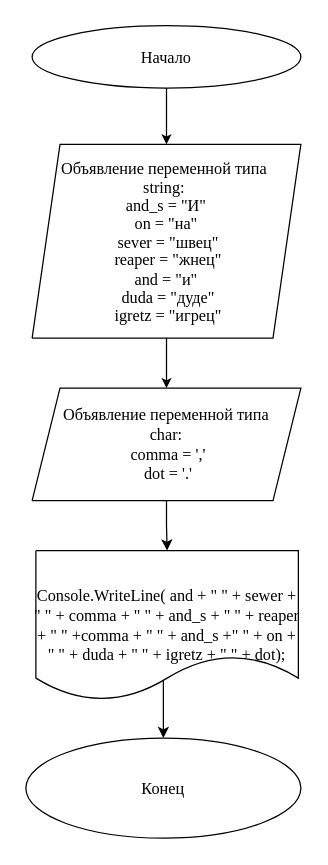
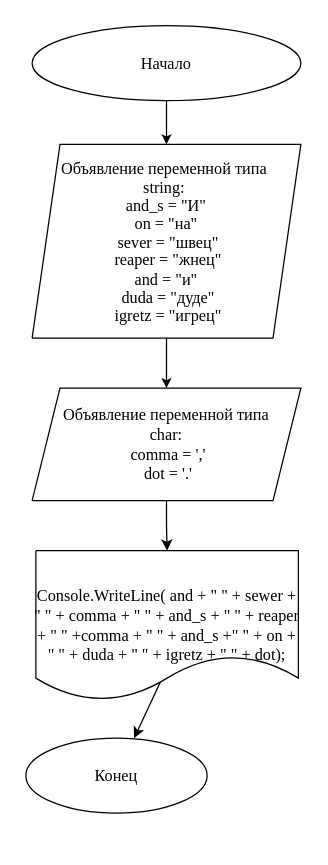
node "Начало": size 269x63 -> 269x75
node "Конец": size 275x100 -> 181x75
